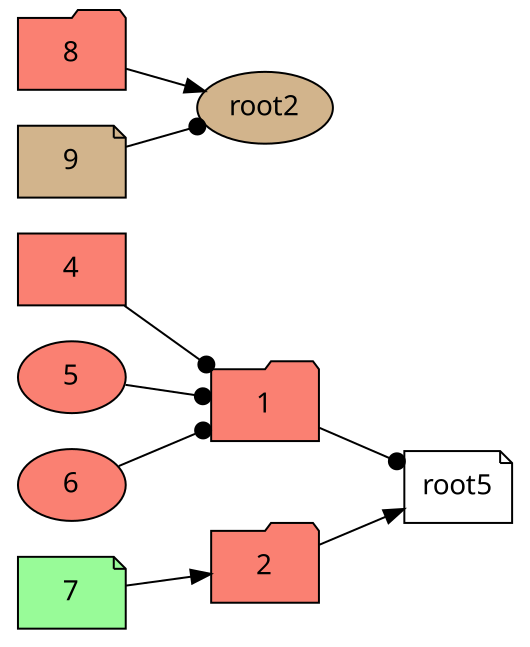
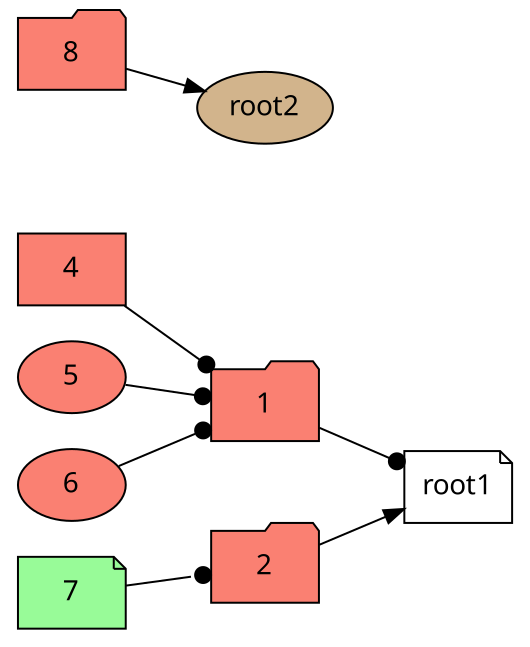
node "9": removed
node "root5": label "root5" -> "root1"
edge "7" -> "2": arrowhead normal -> dot
